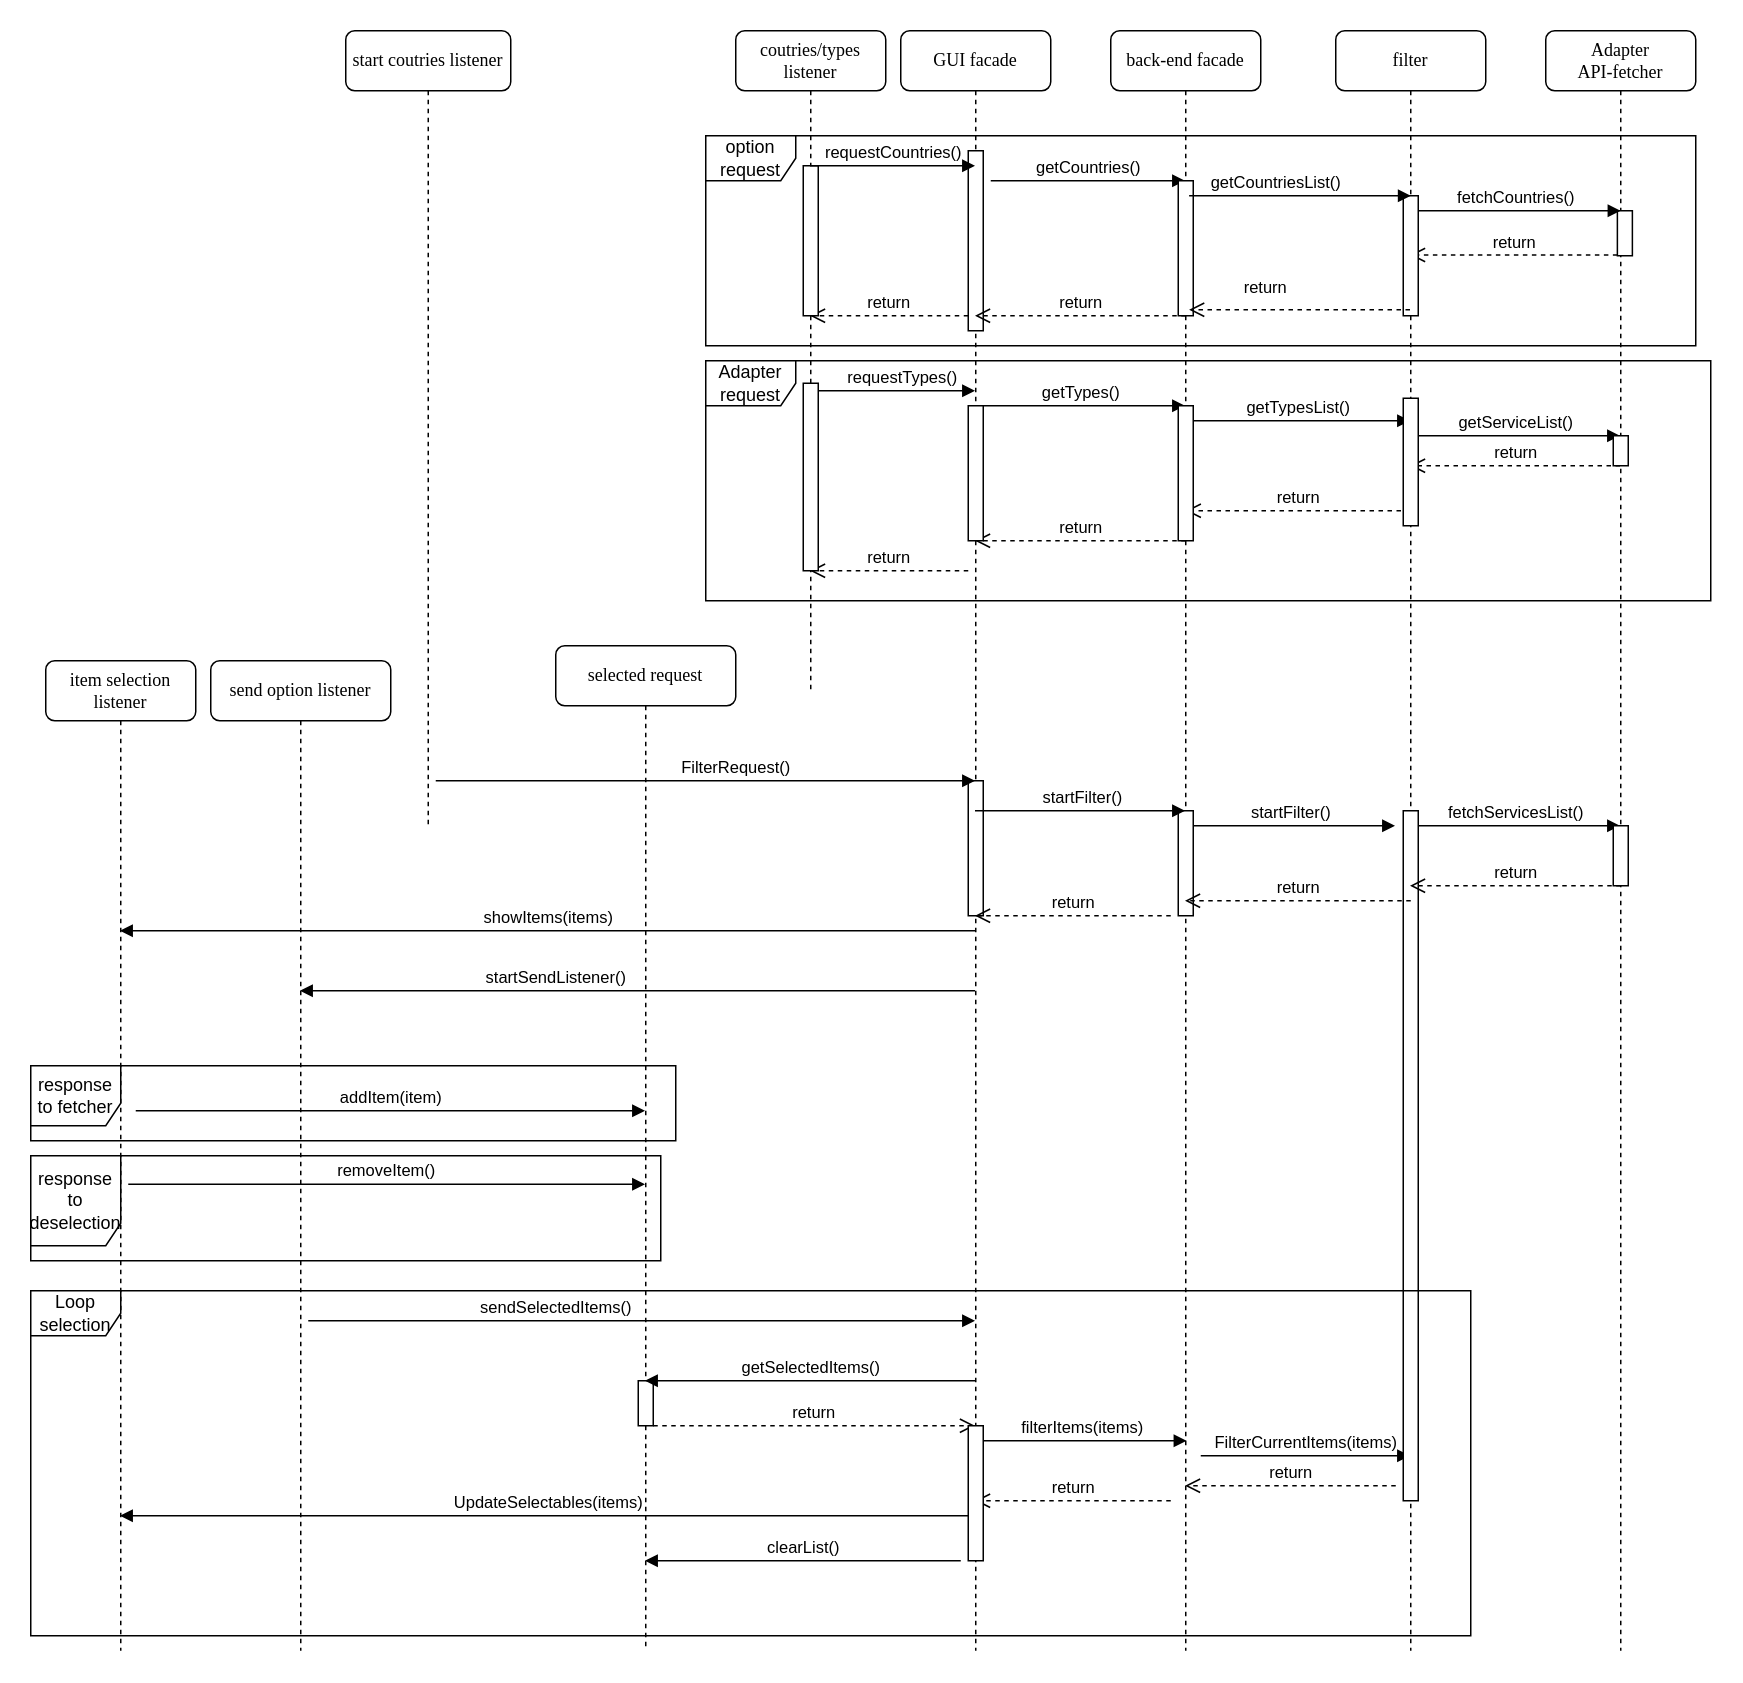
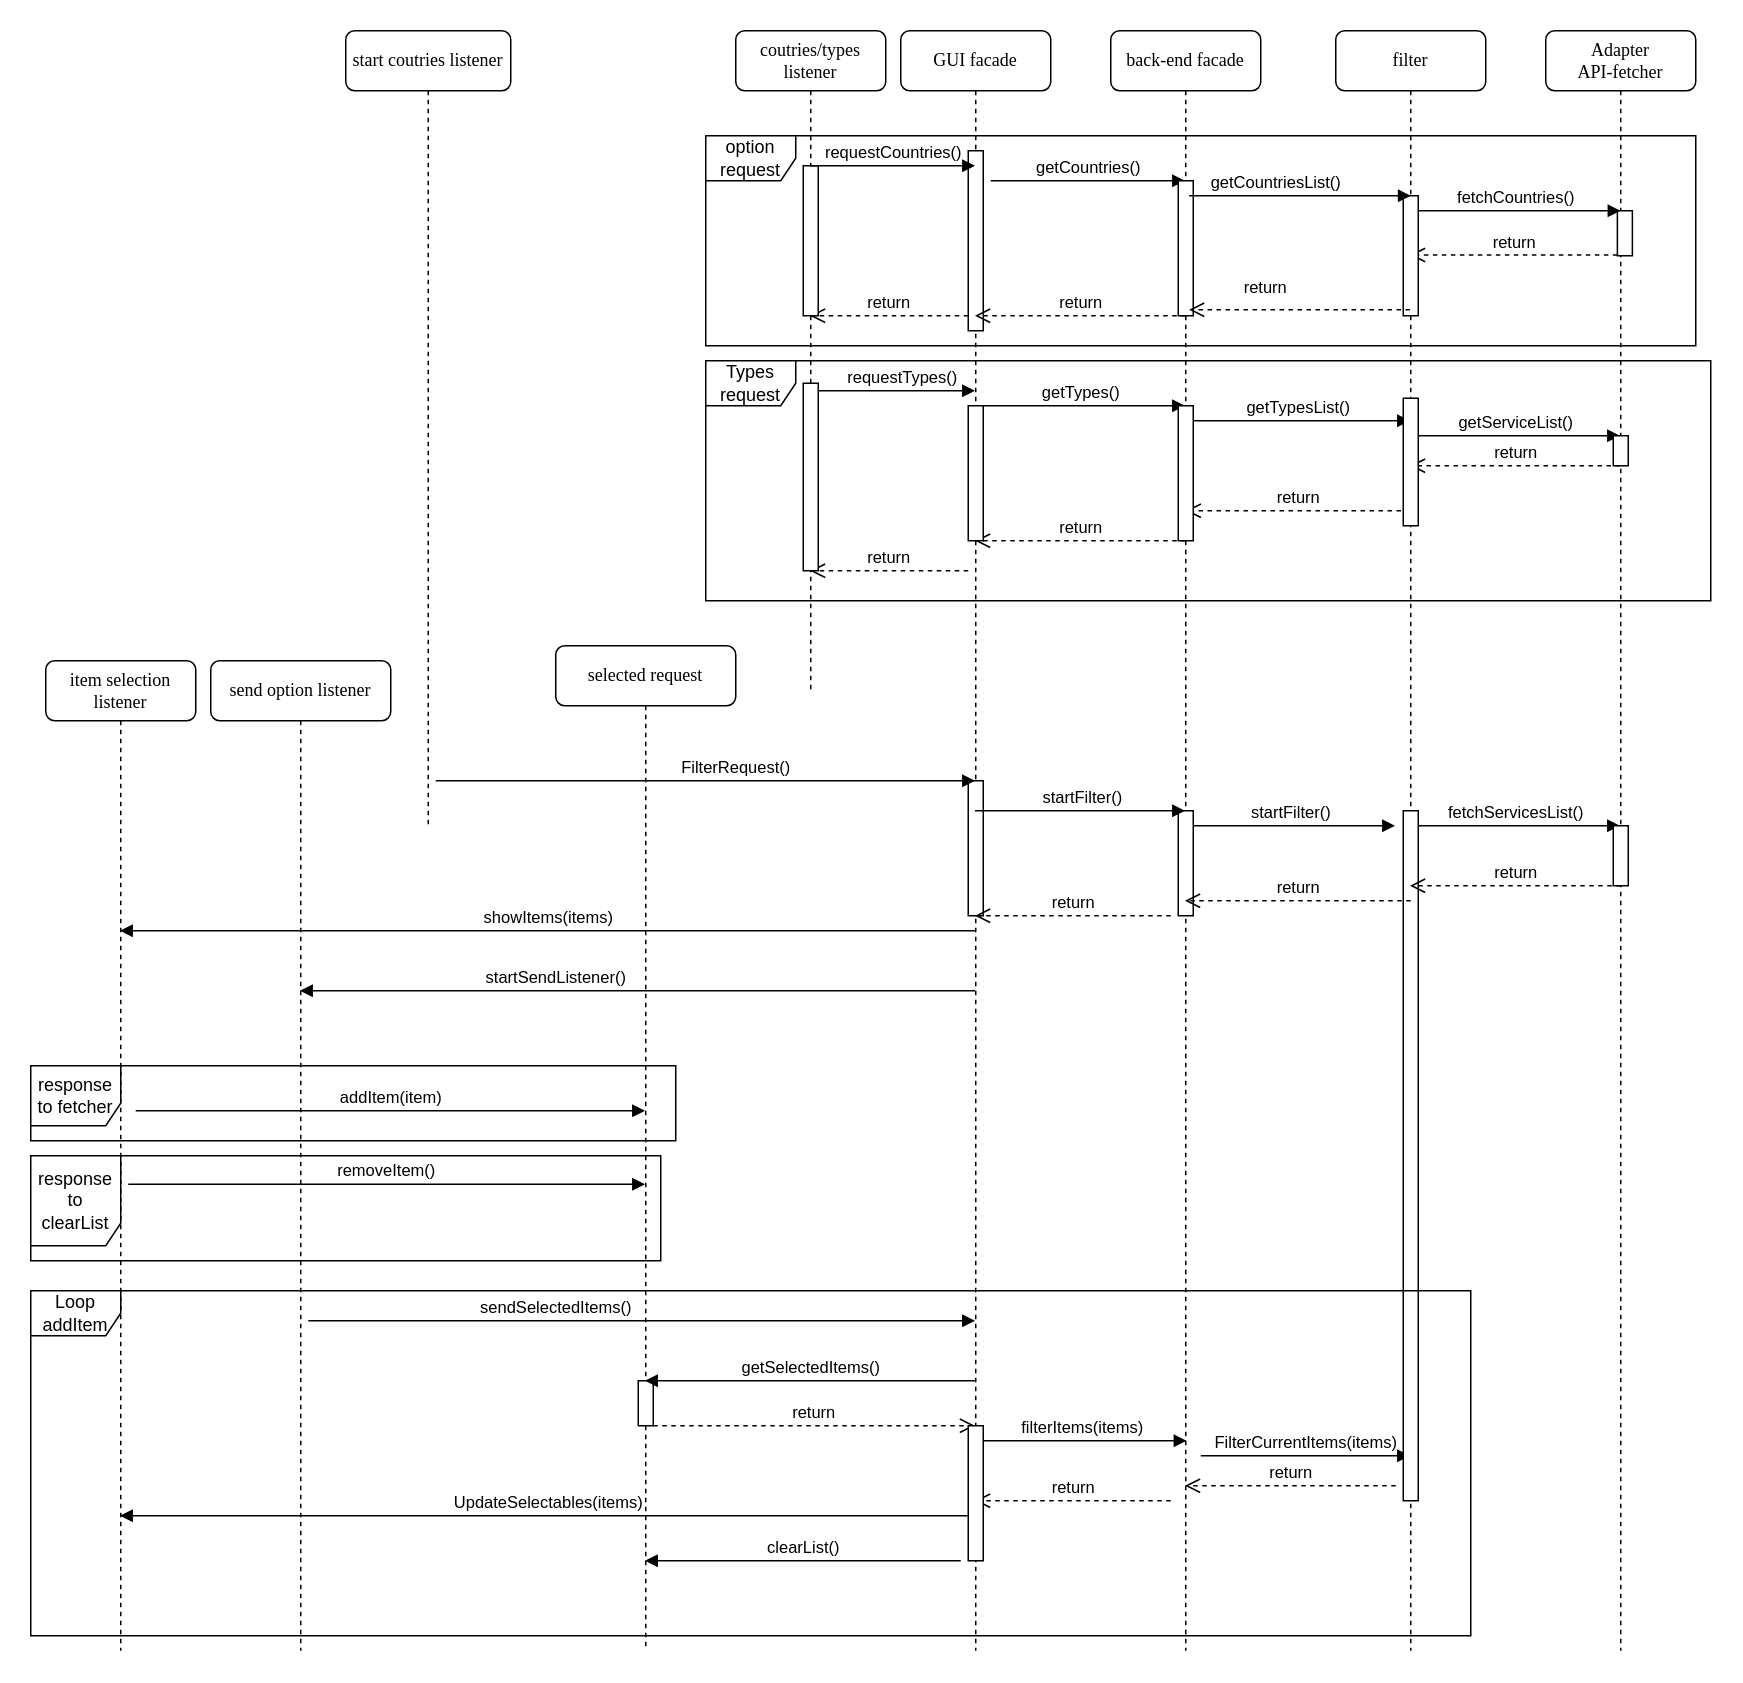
node "Adapter request": label "Adapter request" -> "Types request"
node "response to deselection": label "response to deselection" -> "response to clearList"
node "Loop selection": label "Loop selection" -> "Loop addItem"
